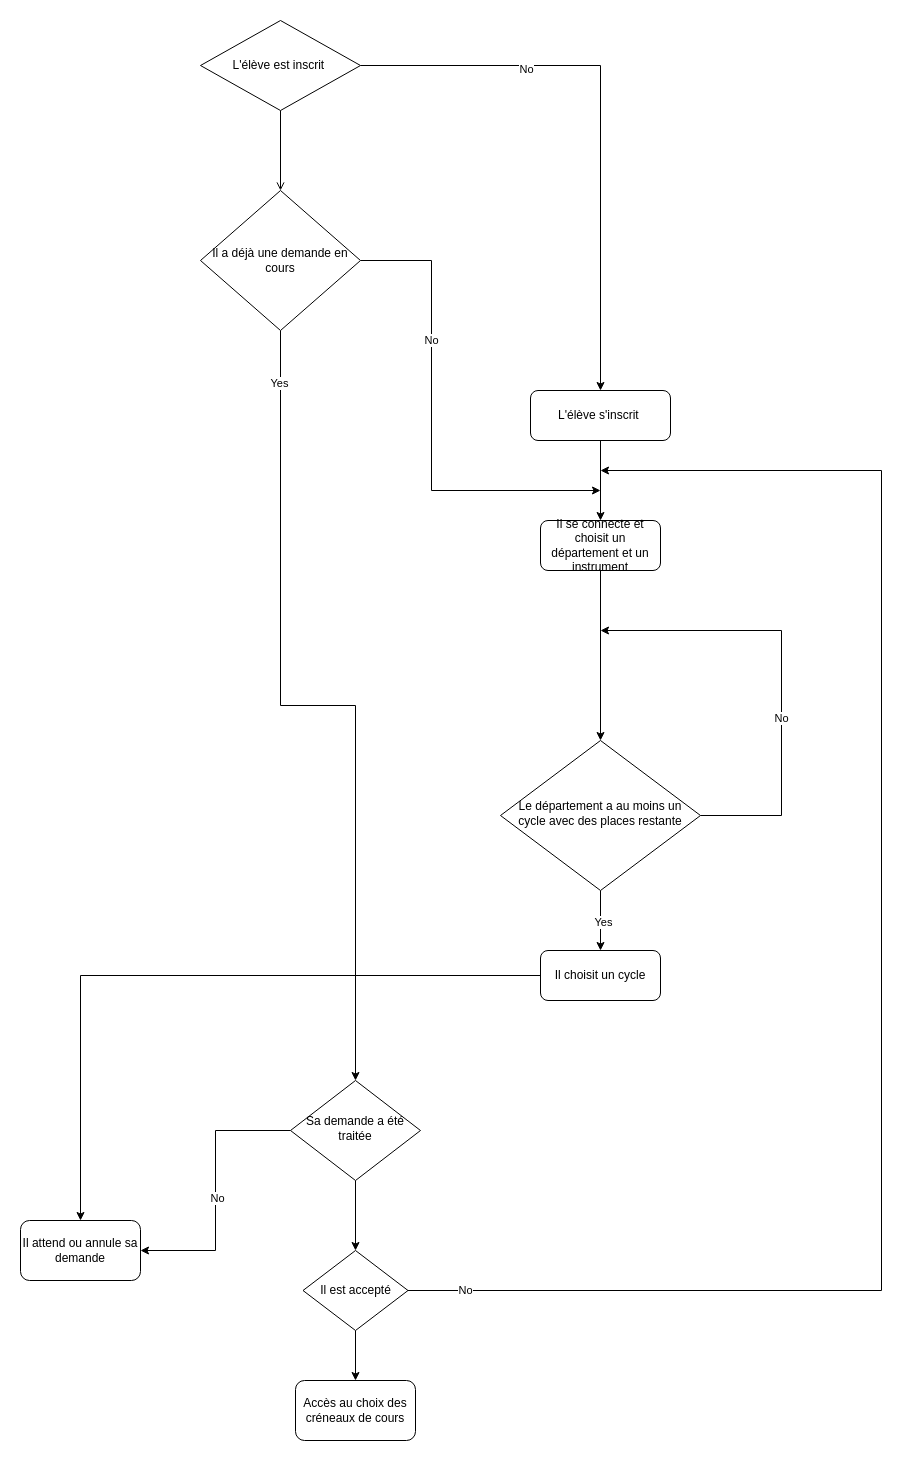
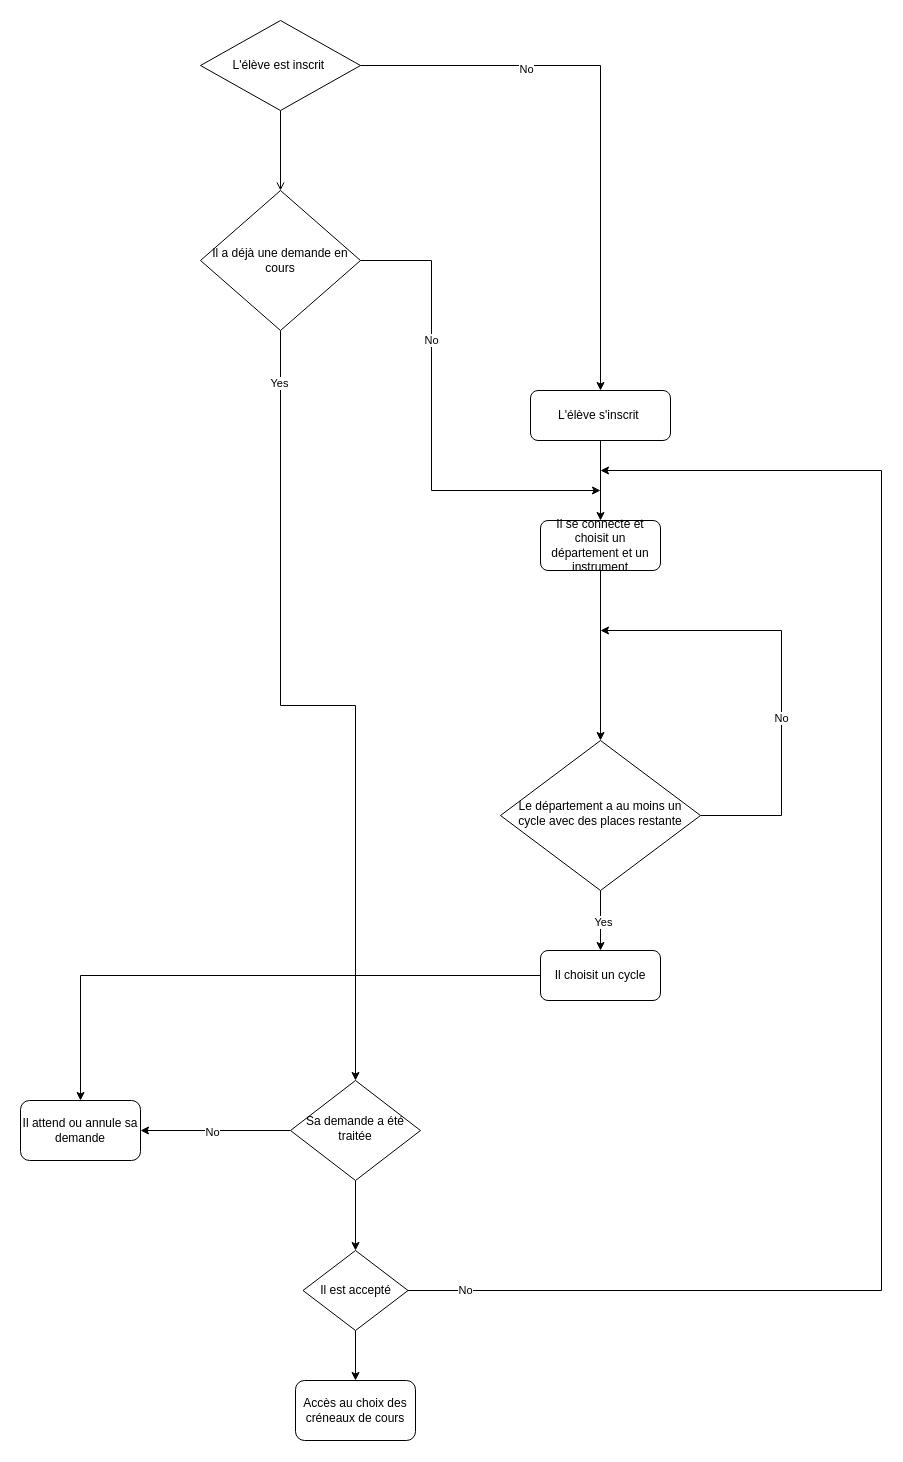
node "Il attend ou annule sa demande": moved (81, 1251) -> (81, 1131)
